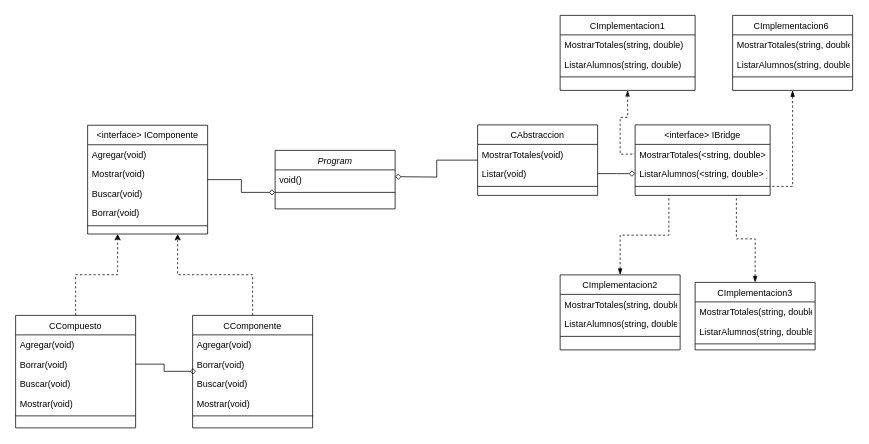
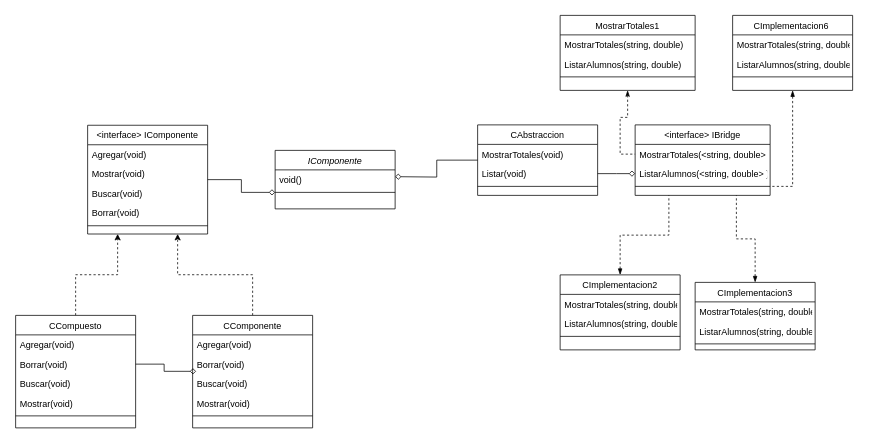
node "CImplementacion1": label "CImplementacion1" -> "MostrarTotales1"
node "Program": label "Program" -> "IComponente"
